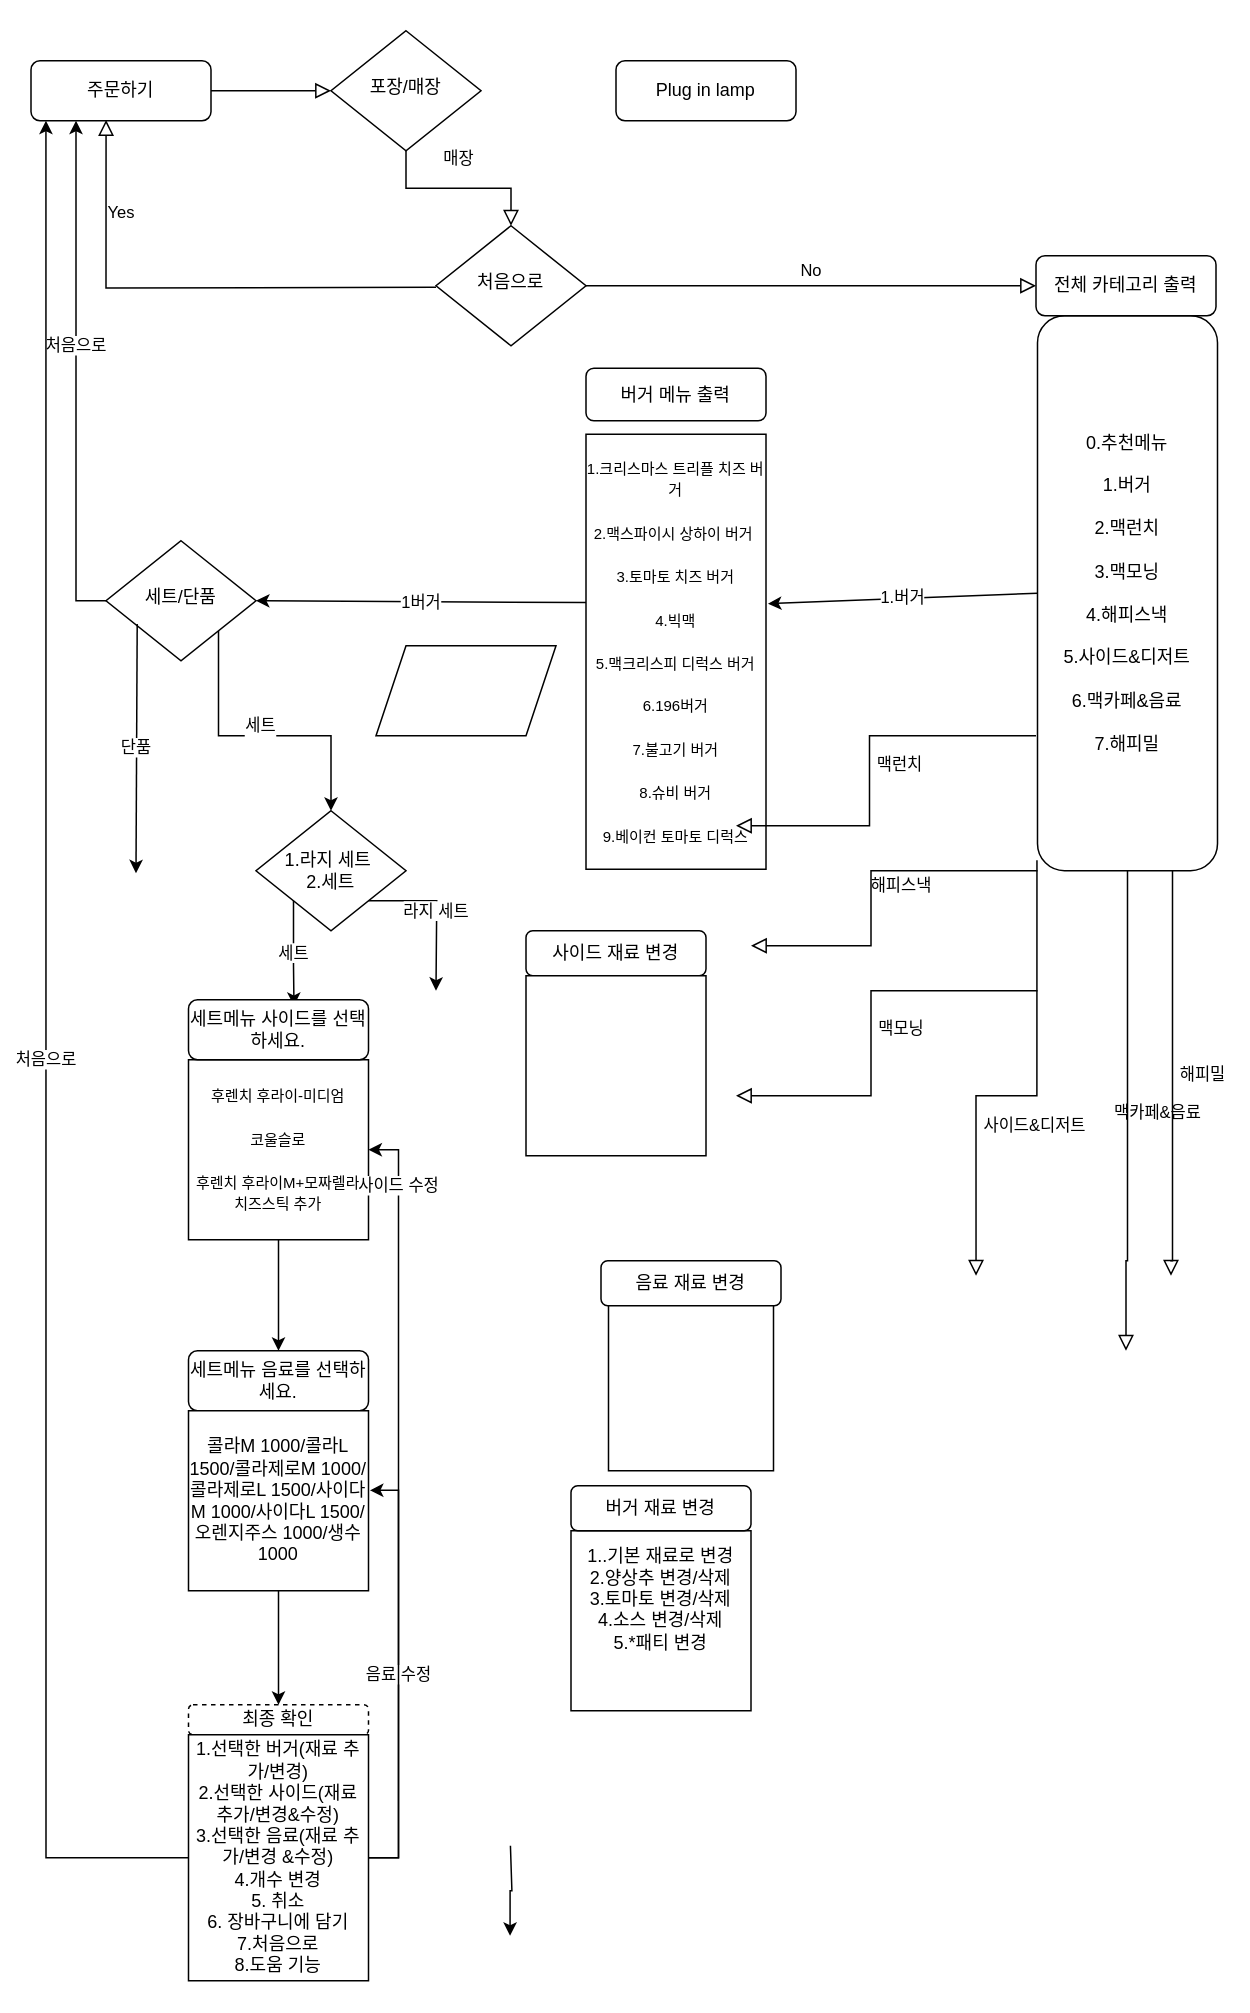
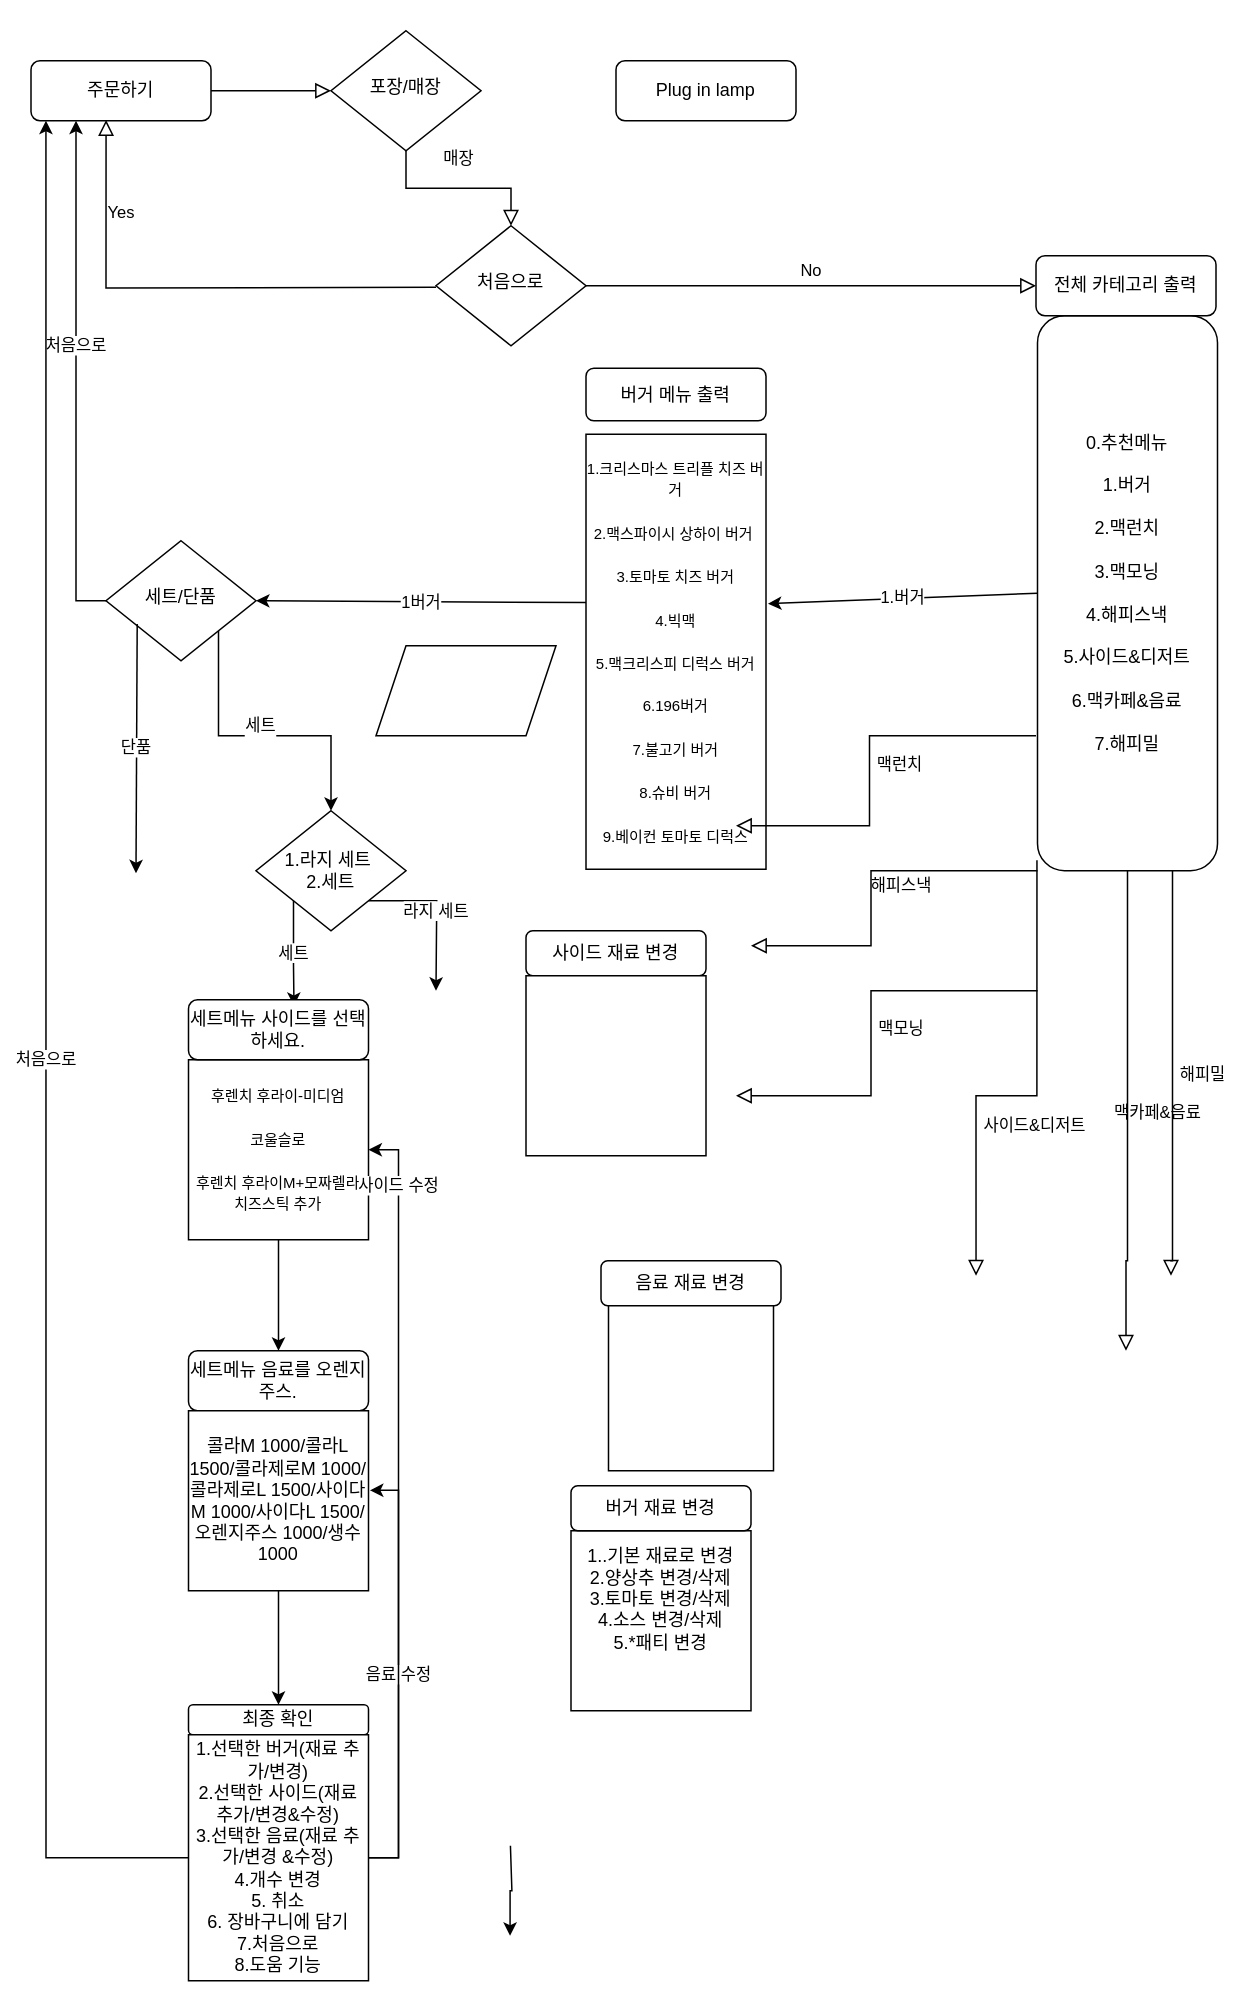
node "세트메뉴 음료를 선택하세요.": label "세트메뉴 음료를 선택하세요." -> "세트메뉴 음료를 오렌지주스."
node "최종 확인": style dashed -> solid
